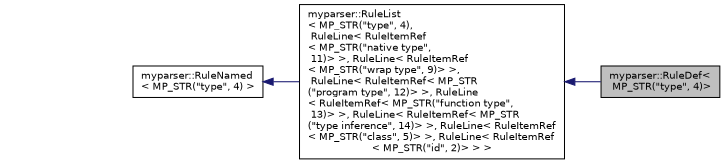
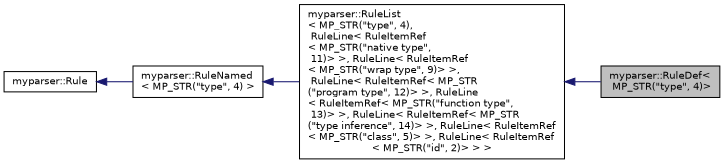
node "myparser::Rule": added
